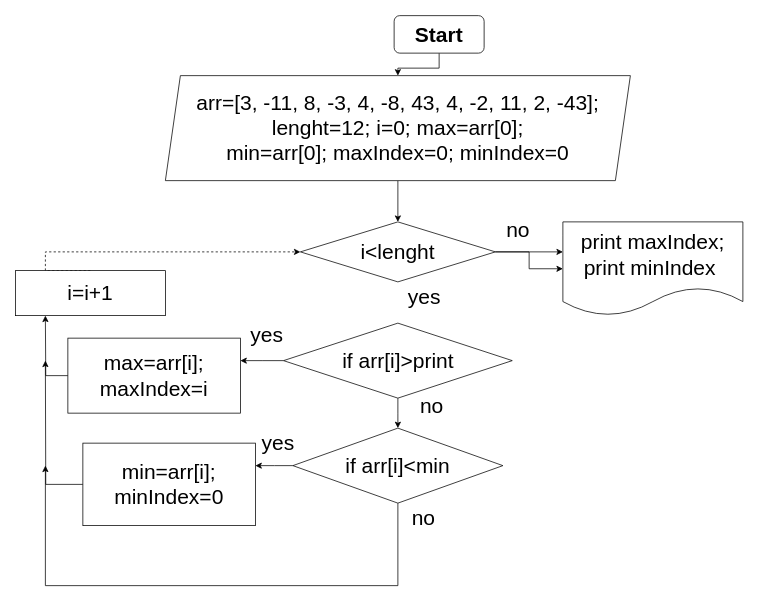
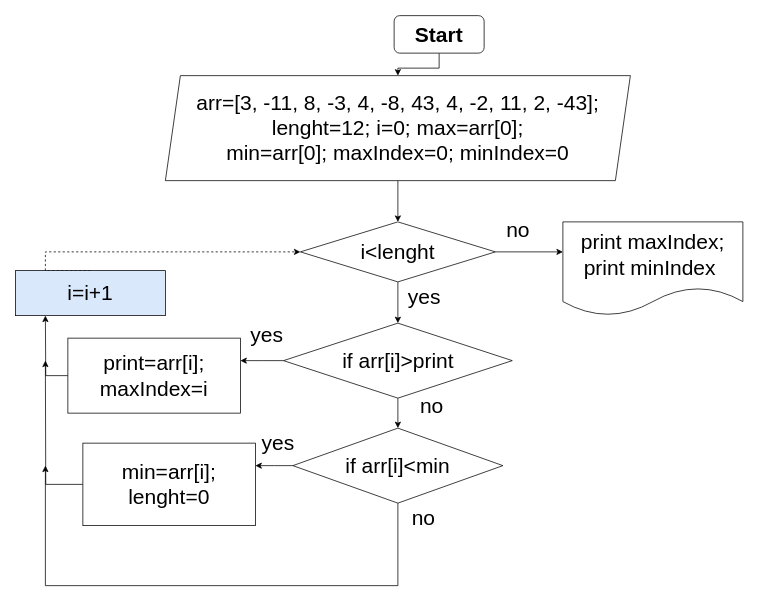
edge "i<lenght" -> "print maxIndex; print minIndex": now "i<lenght" -> "if arr[i]>print"
node "i=i+1": fillcolor #ffffff -> #dae8fc
node "max=arr[i]; maxIndex=i": label "max=arr[i]; maxIndex=i" -> "print=arr[i]; maxIndex=i"
node "min=arr[i]; minIndex=0": label "min=arr[i]; minIndex=0" -> "min=arr[i]; lenght=0"
